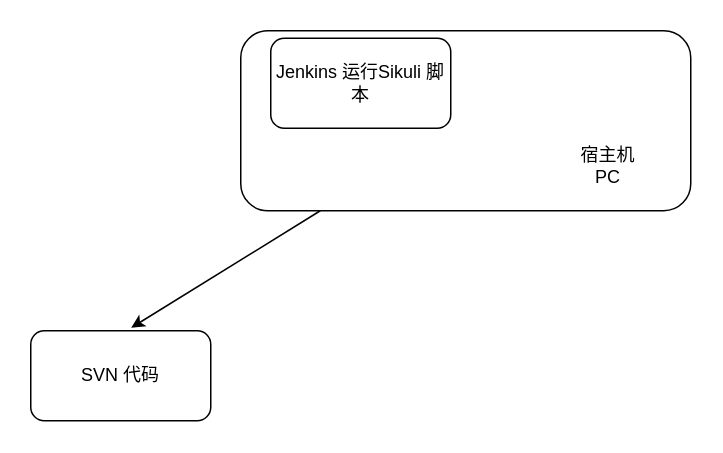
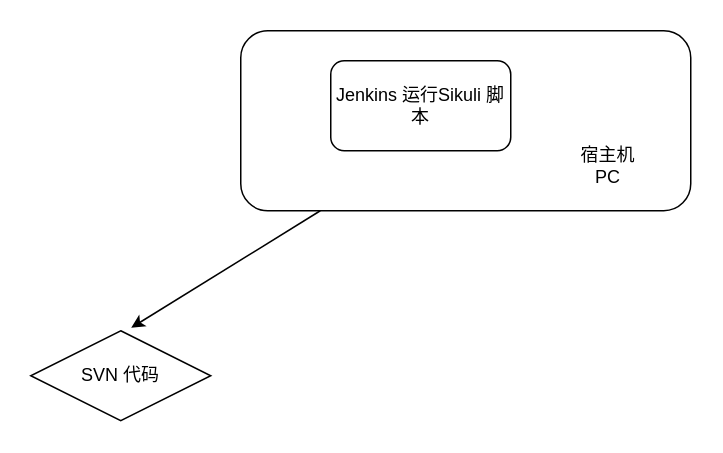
node "Jenkins 运行Sikuli 脚本": moved (361, 83) -> (421, 106)
node "SVN 代码": shape rounded rectangle -> diamond
